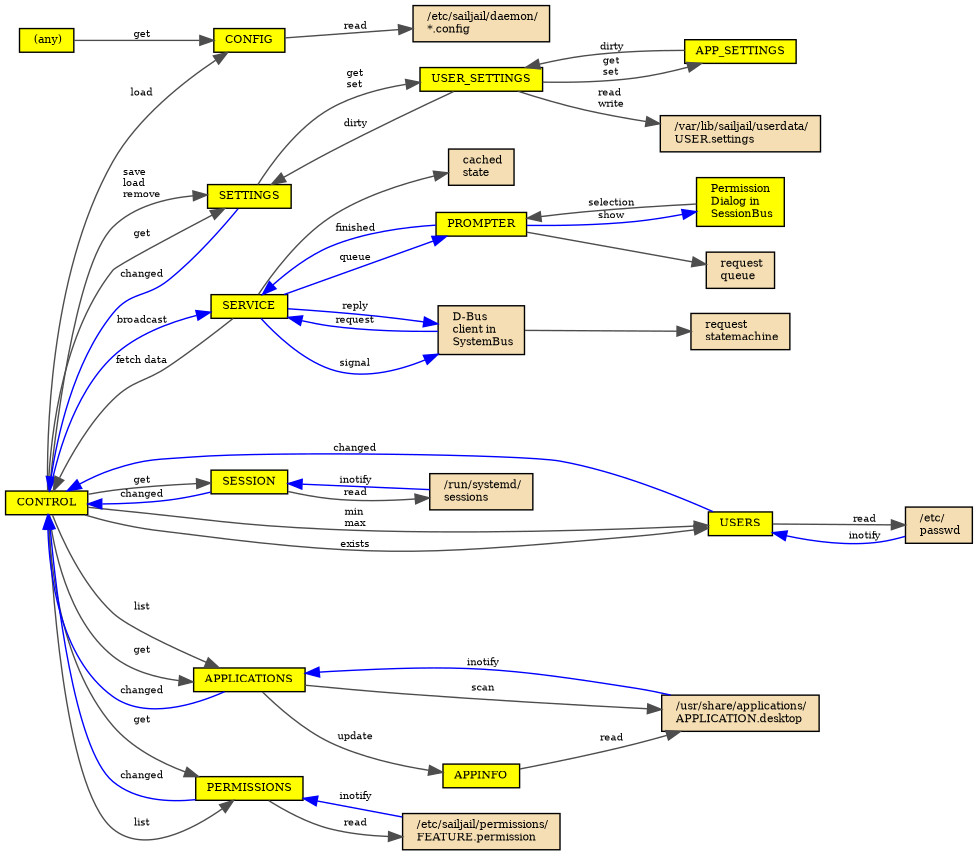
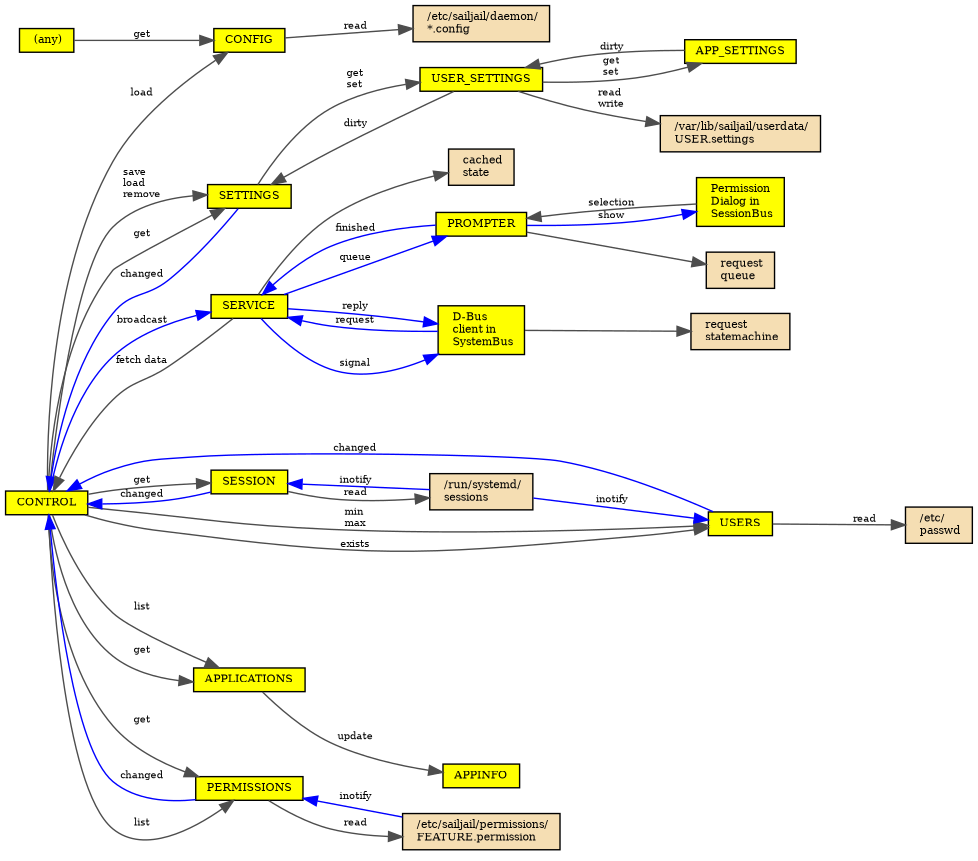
node "D-Bus client in SystemBus": fillcolor wheat -> yellow
edge "/etc/ passwd" -> "USERS": now "/run/systemd/ sessions" -> "USERS"
edge "APPLICATIONS" -> "CONTROL": removed, label "changed"
node "/usr/share/applications/ APPLICATION.desktop": removed
